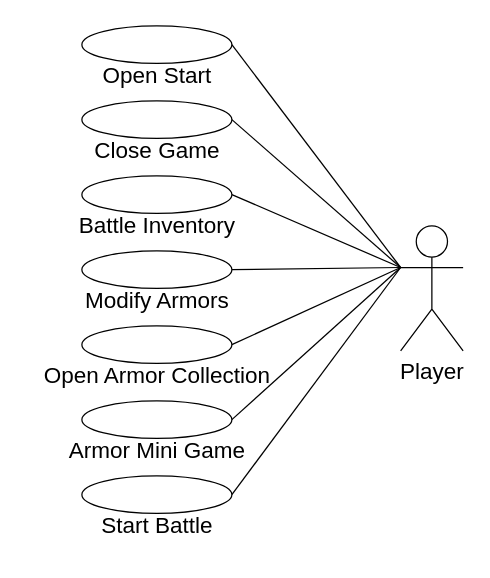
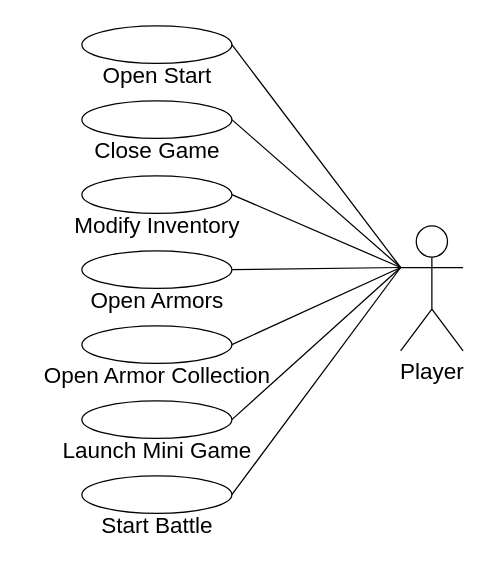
node "Battle Inventory": label "Battle Inventory" -> "Modify Inventory"
node "Modify Armors": label "Modify Armors" -> "Open Armors"
node "Armor Mini Game": label "Armor Mini Game" -> "Launch Mini Game"
